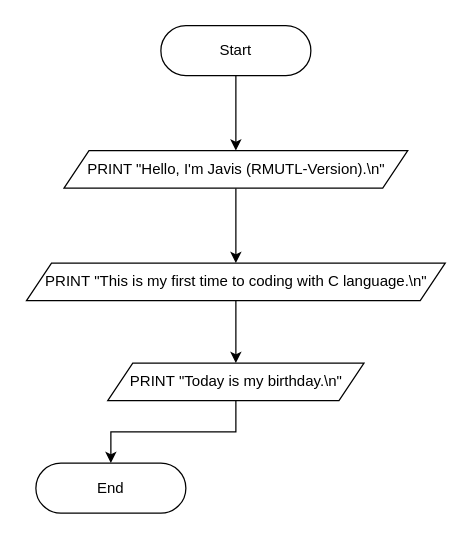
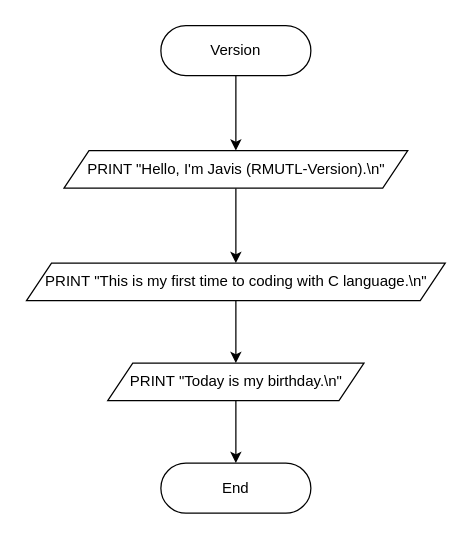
node "Start": label "Start" -> "Version"
node "End": moved (111, 488) -> (236, 488)
